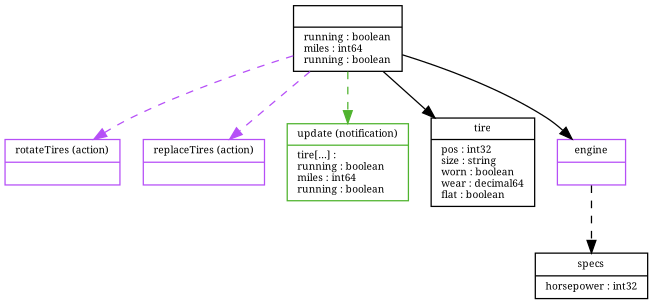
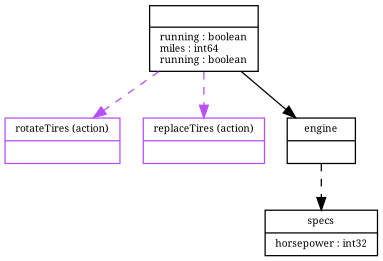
node "update (notification)": removed
node "tire": removed
node "engine": color #b64ff7 -> black
